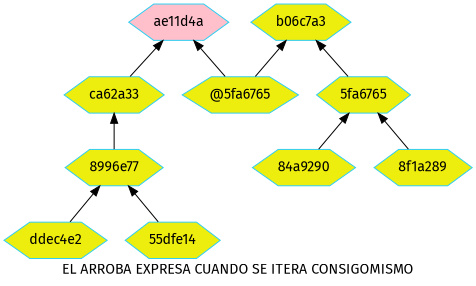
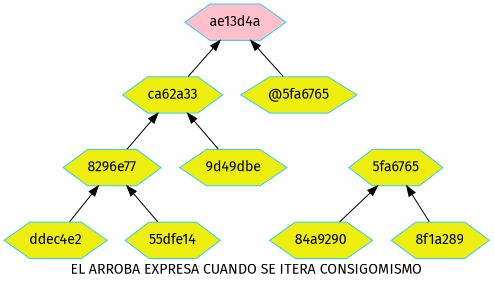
node "ae11d4a": label "ae11d4a" -> "ae13d4a"
node "b06c7a3": removed
node "8996e77": label "8996e77" -> "8296e77"
node "9d49dbe": added
